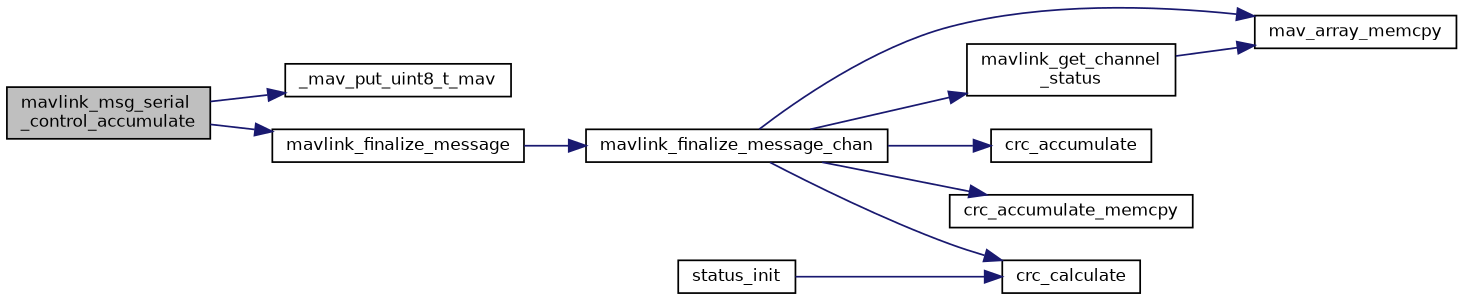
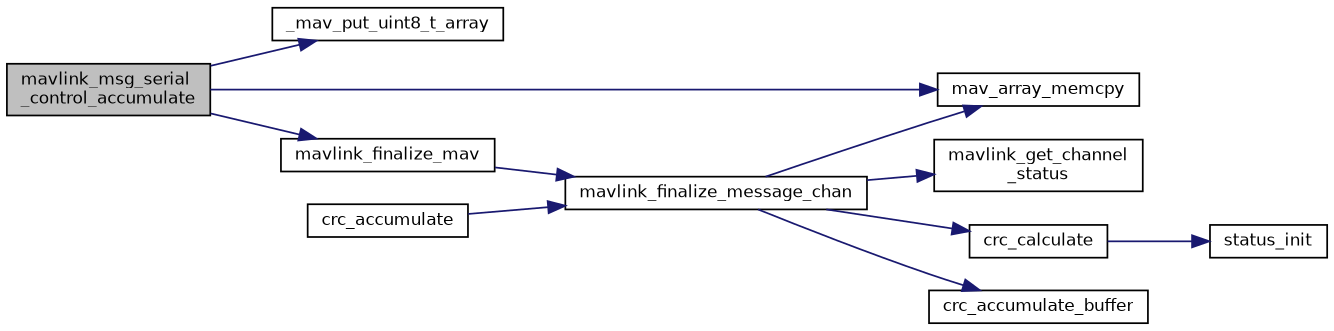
edge "mavlink_get_channel _status" -> "mav_array_memcpy": now "mavlink_msg_serial _control_accumulate" -> "mav_array_memcpy"
node "_mav_put_uint8_t_mav": label "_mav_put_uint8_t_mav" -> "_mav_put_uint8_t_array"
node "mavlink_finalize_message": label "mavlink_finalize_message" -> "mavlink_finalize_mav"
edge "mavlink_finalize_message_chan" -> "crc_accumulate": reversed
node "crc_accumulate_memcpy": label "crc_accumulate_memcpy" -> "crc_accumulate_buffer"
edge "status_init" -> "crc_calculate": reversed
